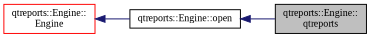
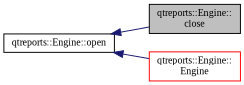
edge "qtreports::Engine::open" -> "qtreports::Engine:: Engine": reversed
node "qtreports::Engine:: qtreports": label "qtreports::Engine:: qtreports" -> "qtreports::Engine:: close"
